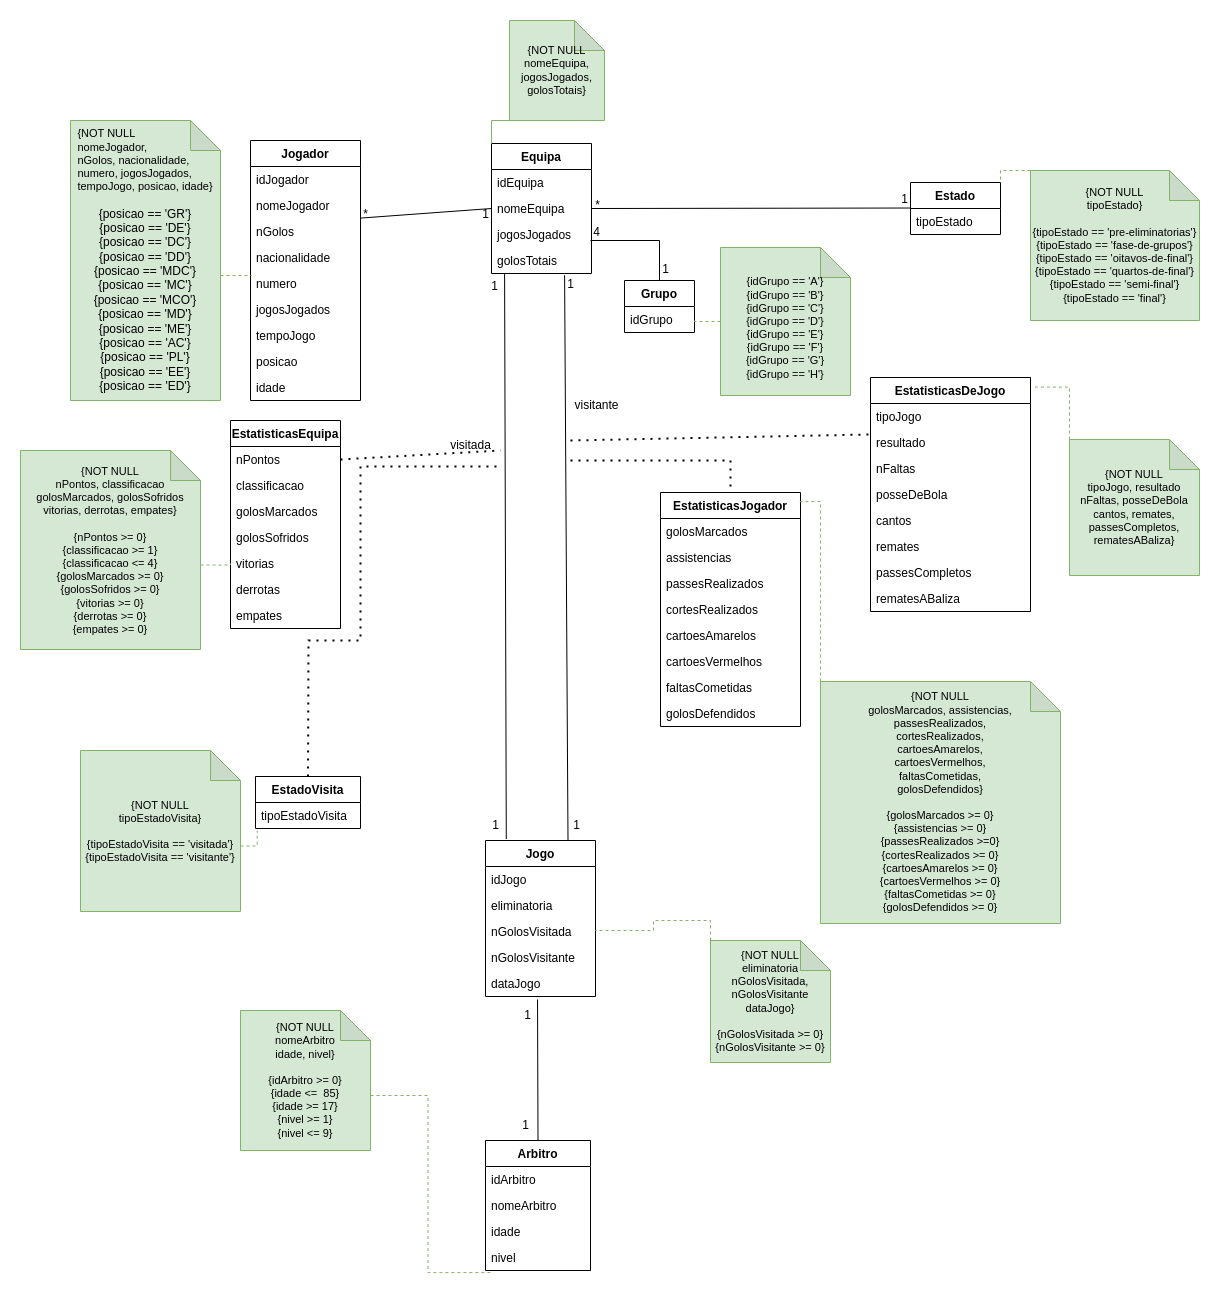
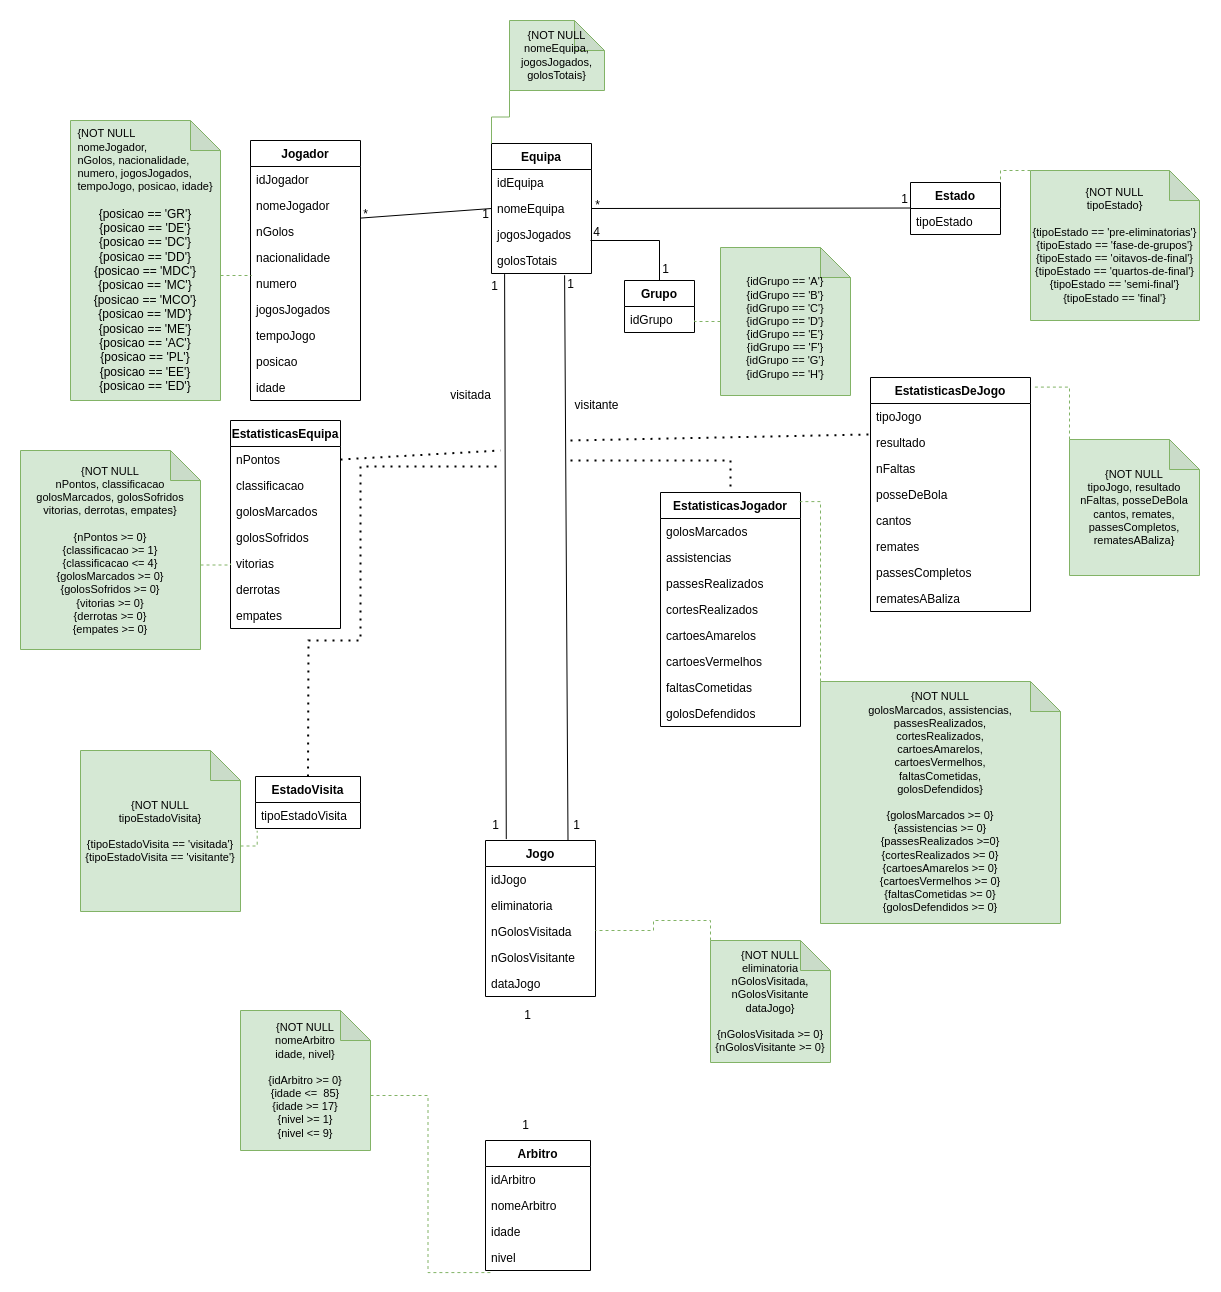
node "{NOT NULL nomeEquipa, jogosJogados, golosTotais}": size 95x100 -> 95x70
node "visitada": moved (471, 446) -> (471, 396)
edge "dataJogo" -- "Arbitro": removed
